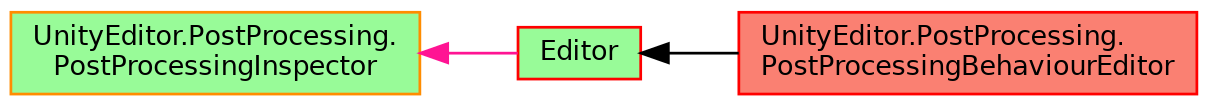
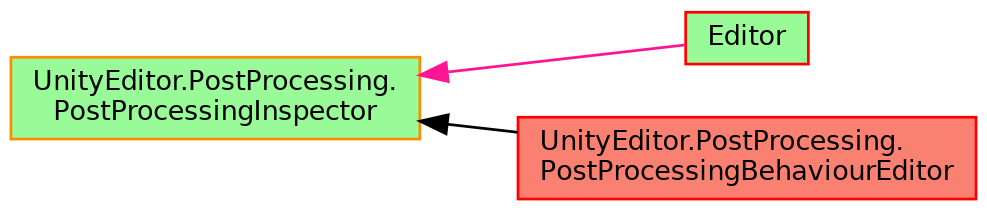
edge "UnityEditor.PostProcessing. PostProcessingBehaviourEditor" -> "Editor": now "UnityEditor.PostProcessing. PostProcessingBehaviourEditor" -> "UnityEditor.PostProcessing. PostProcessingInspector"
